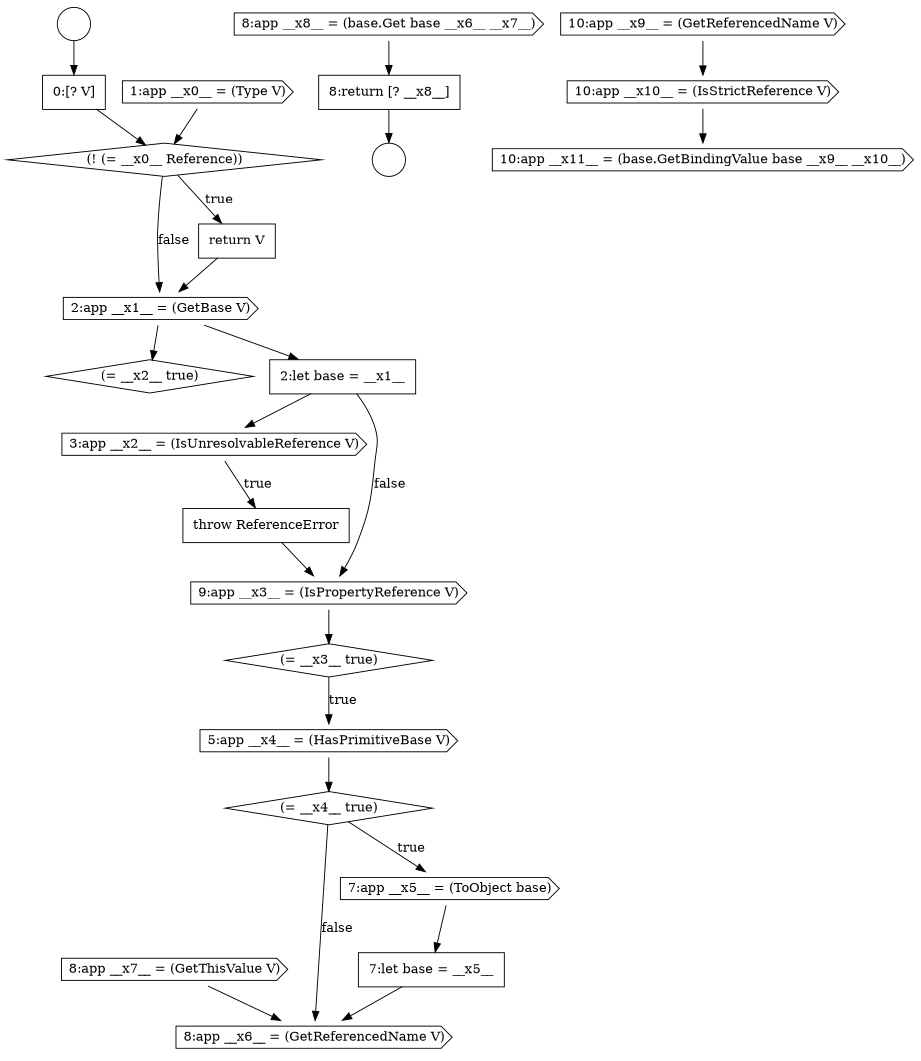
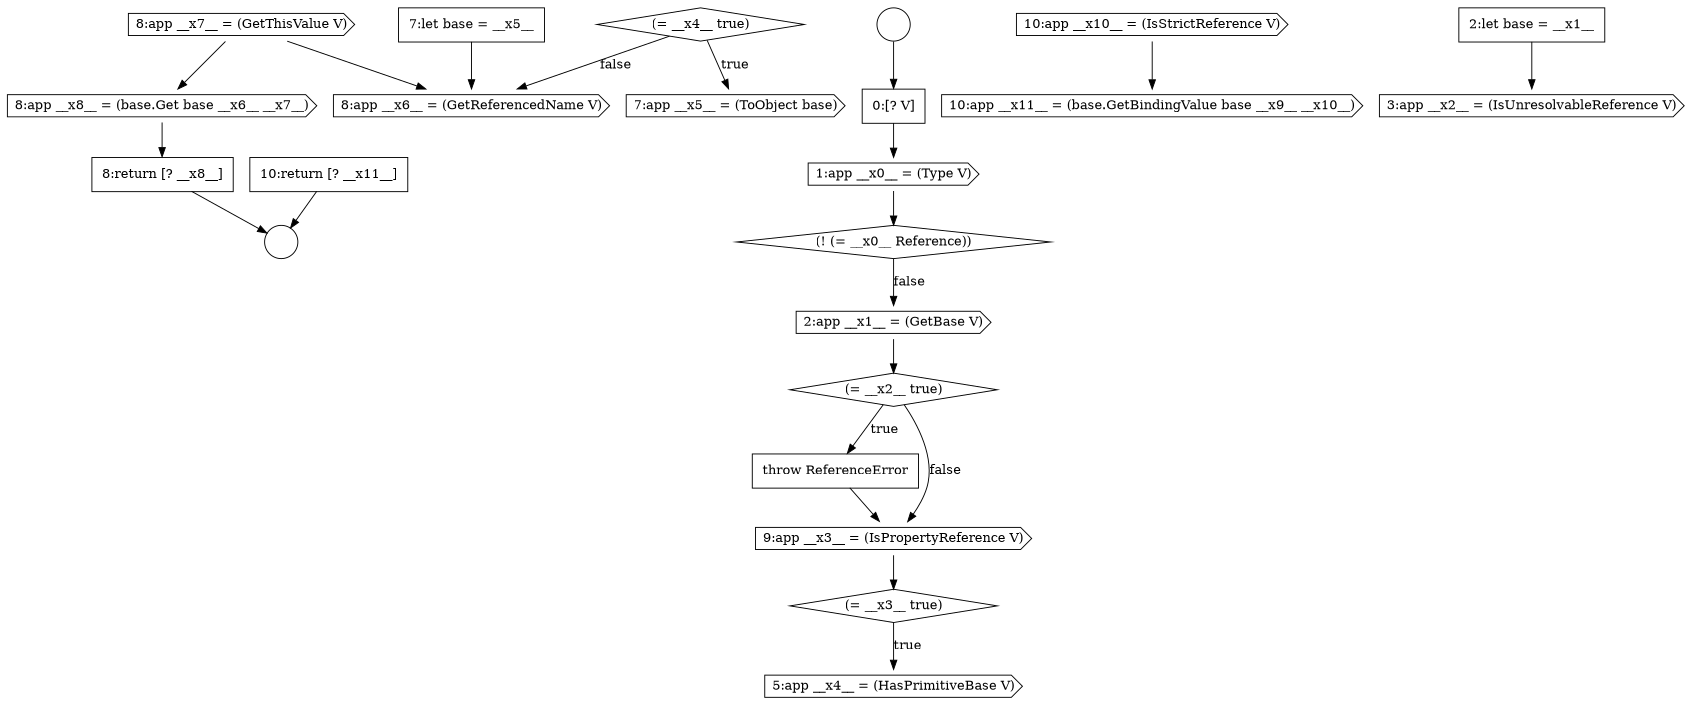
node "10:app __x9__ = (GetReferencedName V)": removed
edge "8:app __x7__ = (GetThisValue V)" -> "8:app __x8__ = (base.Get base __x6__ __x7__)": added
edge "0:[? V]" -> "(! (= __x0__ Reference))": now "0:[? V]" -> "1:app __x0__ = (Type V)"
node "10:return [? __x11__]": added
node "return V": removed
edge "2:app __x1__ = (GetBase V)" -> "2:let base = __x1__": removed
edge "3:app __x2__ = (IsUnresolvableReference V)" -> "throw ReferenceError": now "(= __x2__ true)" -> "throw ReferenceError"
edge "2:let base = __x1__" -> "9:app __x3__ = (IsPropertyReference V)": now "(= __x2__ true)" -> "9:app __x3__ = (IsPropertyReference V)"
edge "5:app __x4__ = (HasPrimitiveBase V)" -> "(= __x4__ true)": removed
edge "7:app __x5__ = (ToObject base)" -> "7:let base = __x5__": removed
